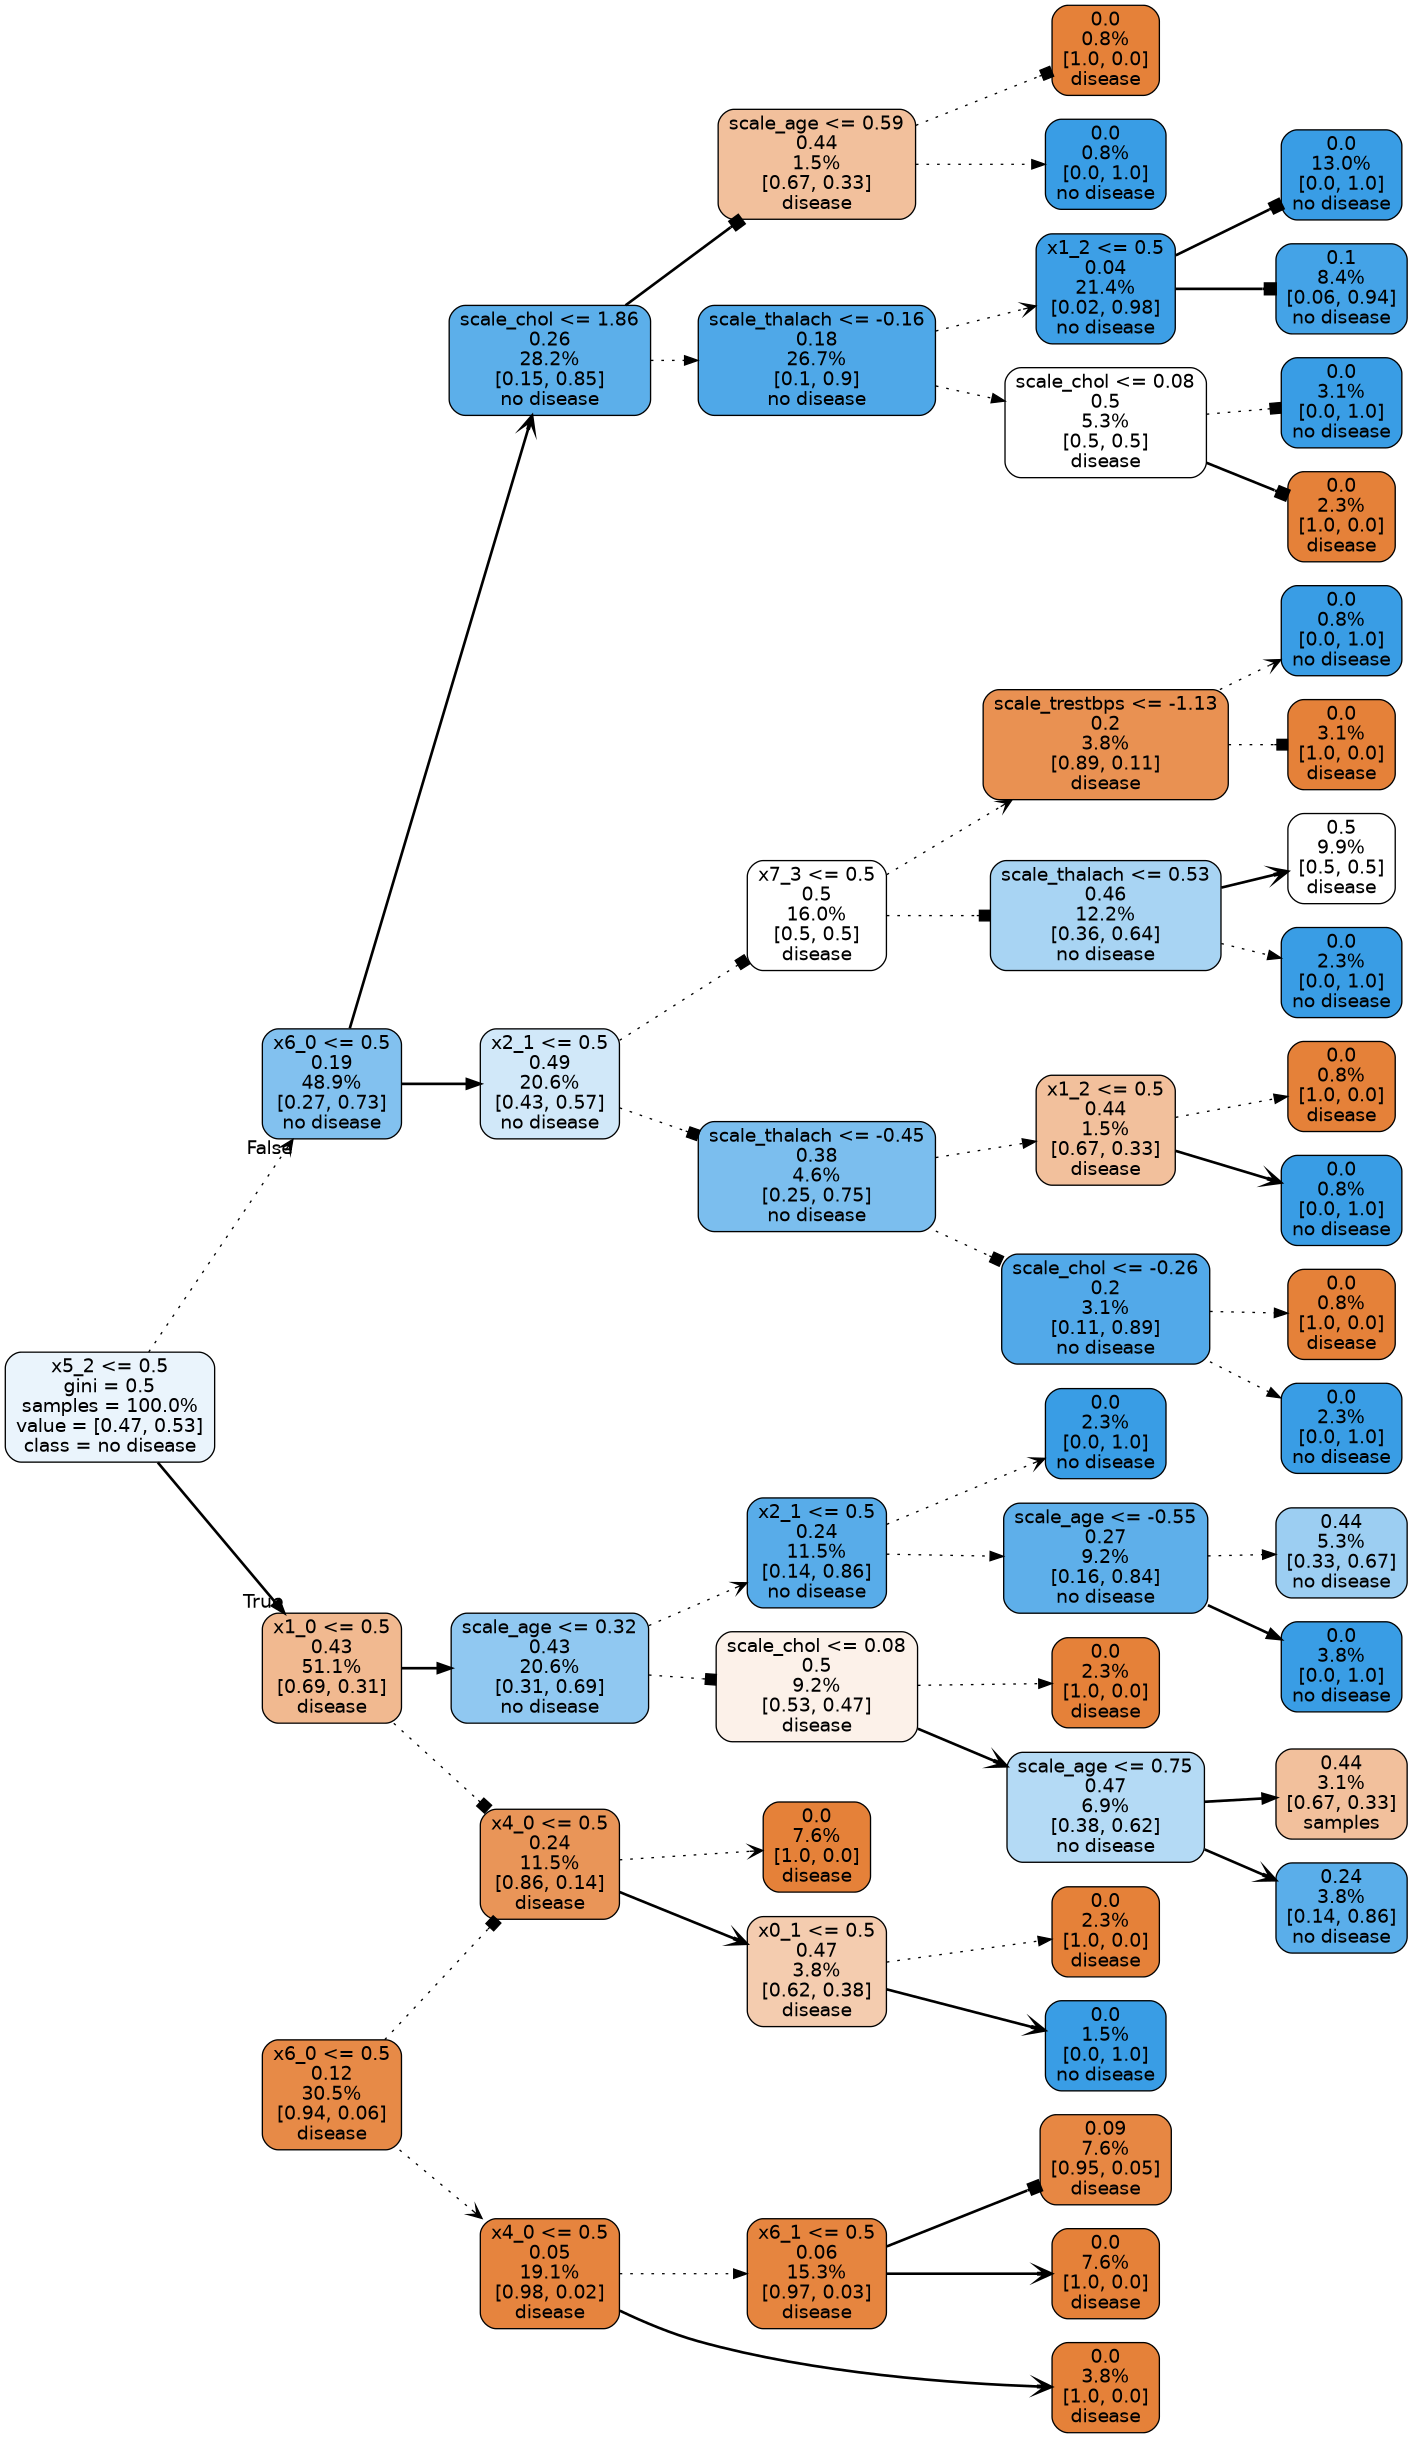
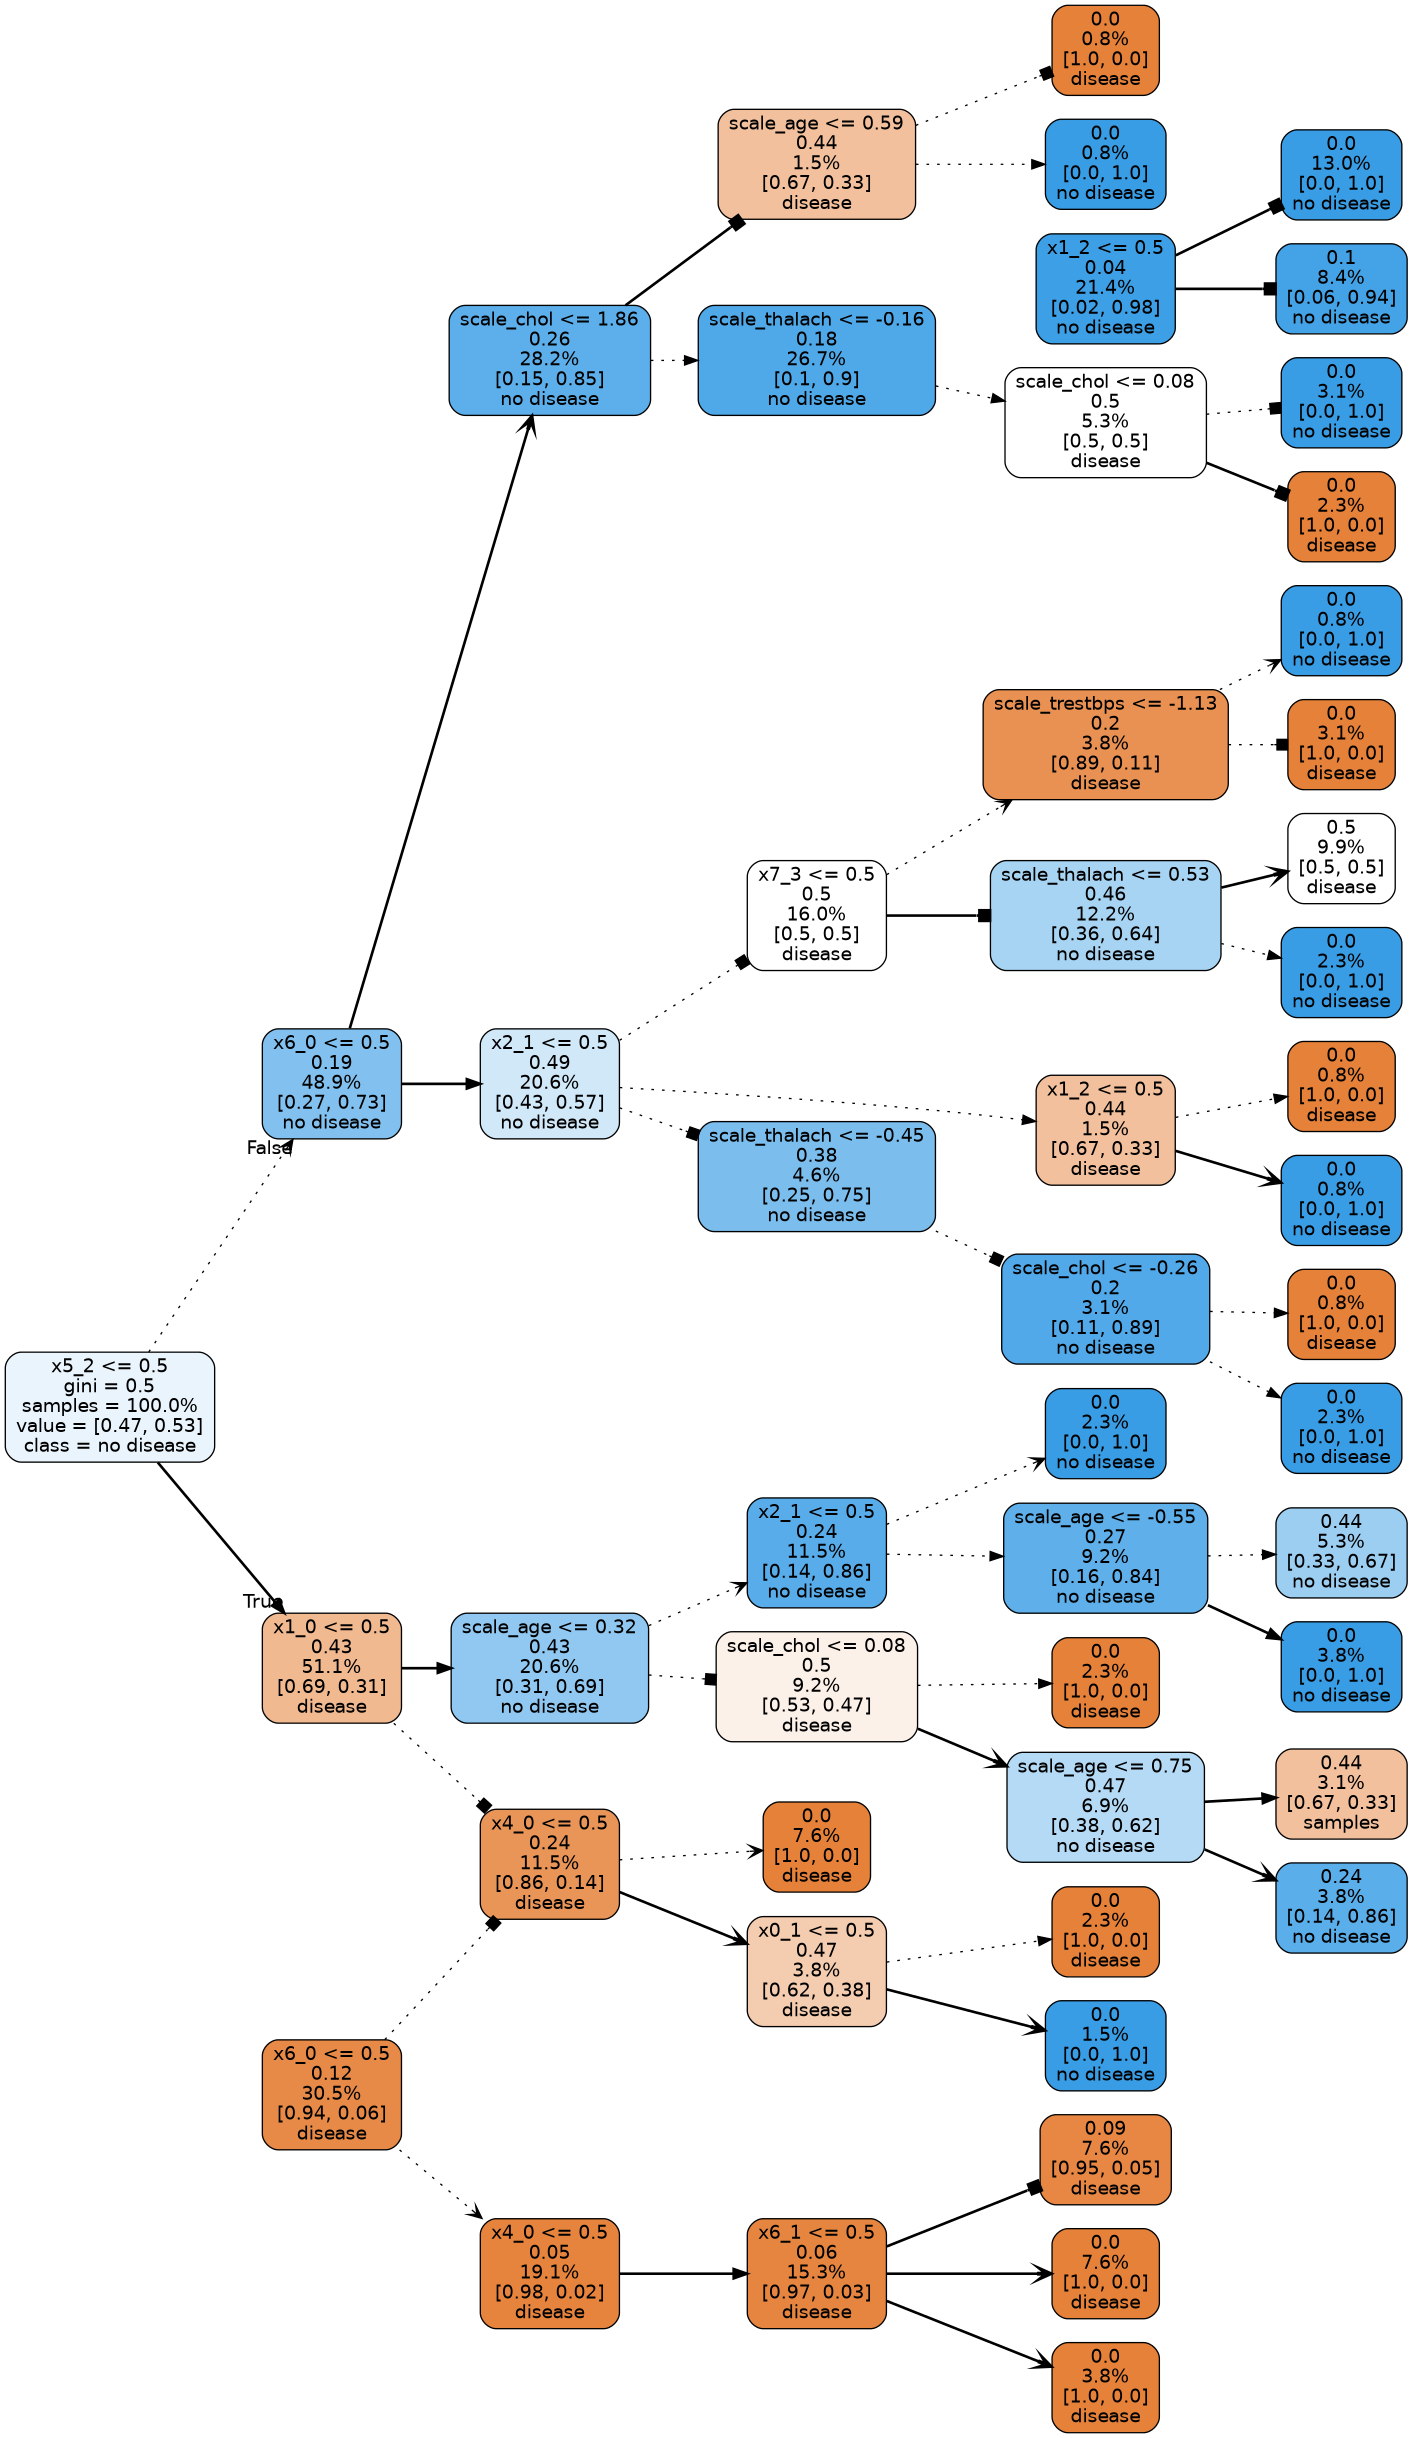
edge "scale_thalach <= -0.16 0.18 26.7% [0.1, 0.9] no disease" -> "x1_2 <= 0.5 0.04 21.4% [0.02, 0.98] no disease": removed
edge "x7_3 <= 0.5 0.5 16.0% [0.5, 0.5] disease" -> "scale_thalach <= 0.53 0.46 12.2% [0.36, 0.64] no disease": style dotted -> bold
edge "scale_thalach <= -0.45 0.38 4.6% [0.25, 0.75] no disease" -> "x1_2 <= 0.5 0.44 1.5% [0.67, 0.33] disease": now "x2_1 <= 0.5 0.49 20.6% [0.43, 0.57] no disease" -> "x1_2 <= 0.5 0.44 1.5% [0.67, 0.33] disease"
edge "x4_0 <= 0.5 0.05 19.1% [0.98, 0.02] disease" -> "x6_1 <= 0.5 0.06 15.3% [0.97, 0.03] disease": style dotted -> bold
edge "x4_0 <= 0.5 0.05 19.1% [0.98, 0.02] disease" -> "0.0 3.8% [1.0, 0.0] disease": now "x6_1 <= 0.5 0.06 15.3% [0.97, 0.03] disease" -> "0.0 3.8% [1.0, 0.0] disease"
